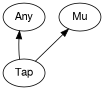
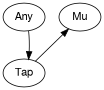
edge "Tap" -> "Any": reversed
